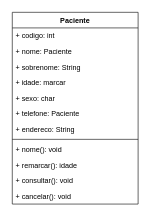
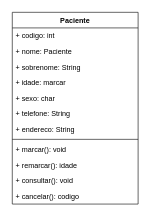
node "+ telefone: Paciente": label "+ telefone: Paciente" -> "+ telefone: String"
node "+ nome(): void": label "+ nome(): void" -> "+ marcar(): void"
node "+ cancelar(): void": label "+ cancelar(): void" -> "+ cancelar(): codigo"
